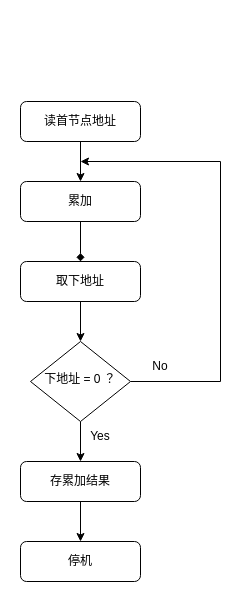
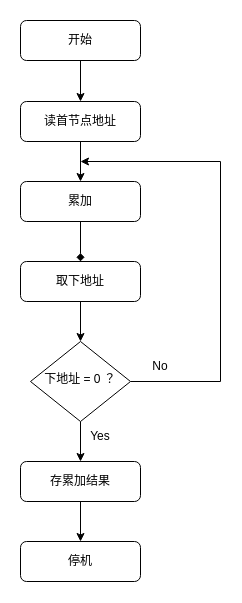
node "开始": added
edge "开始" -> "读首节点地址": added
